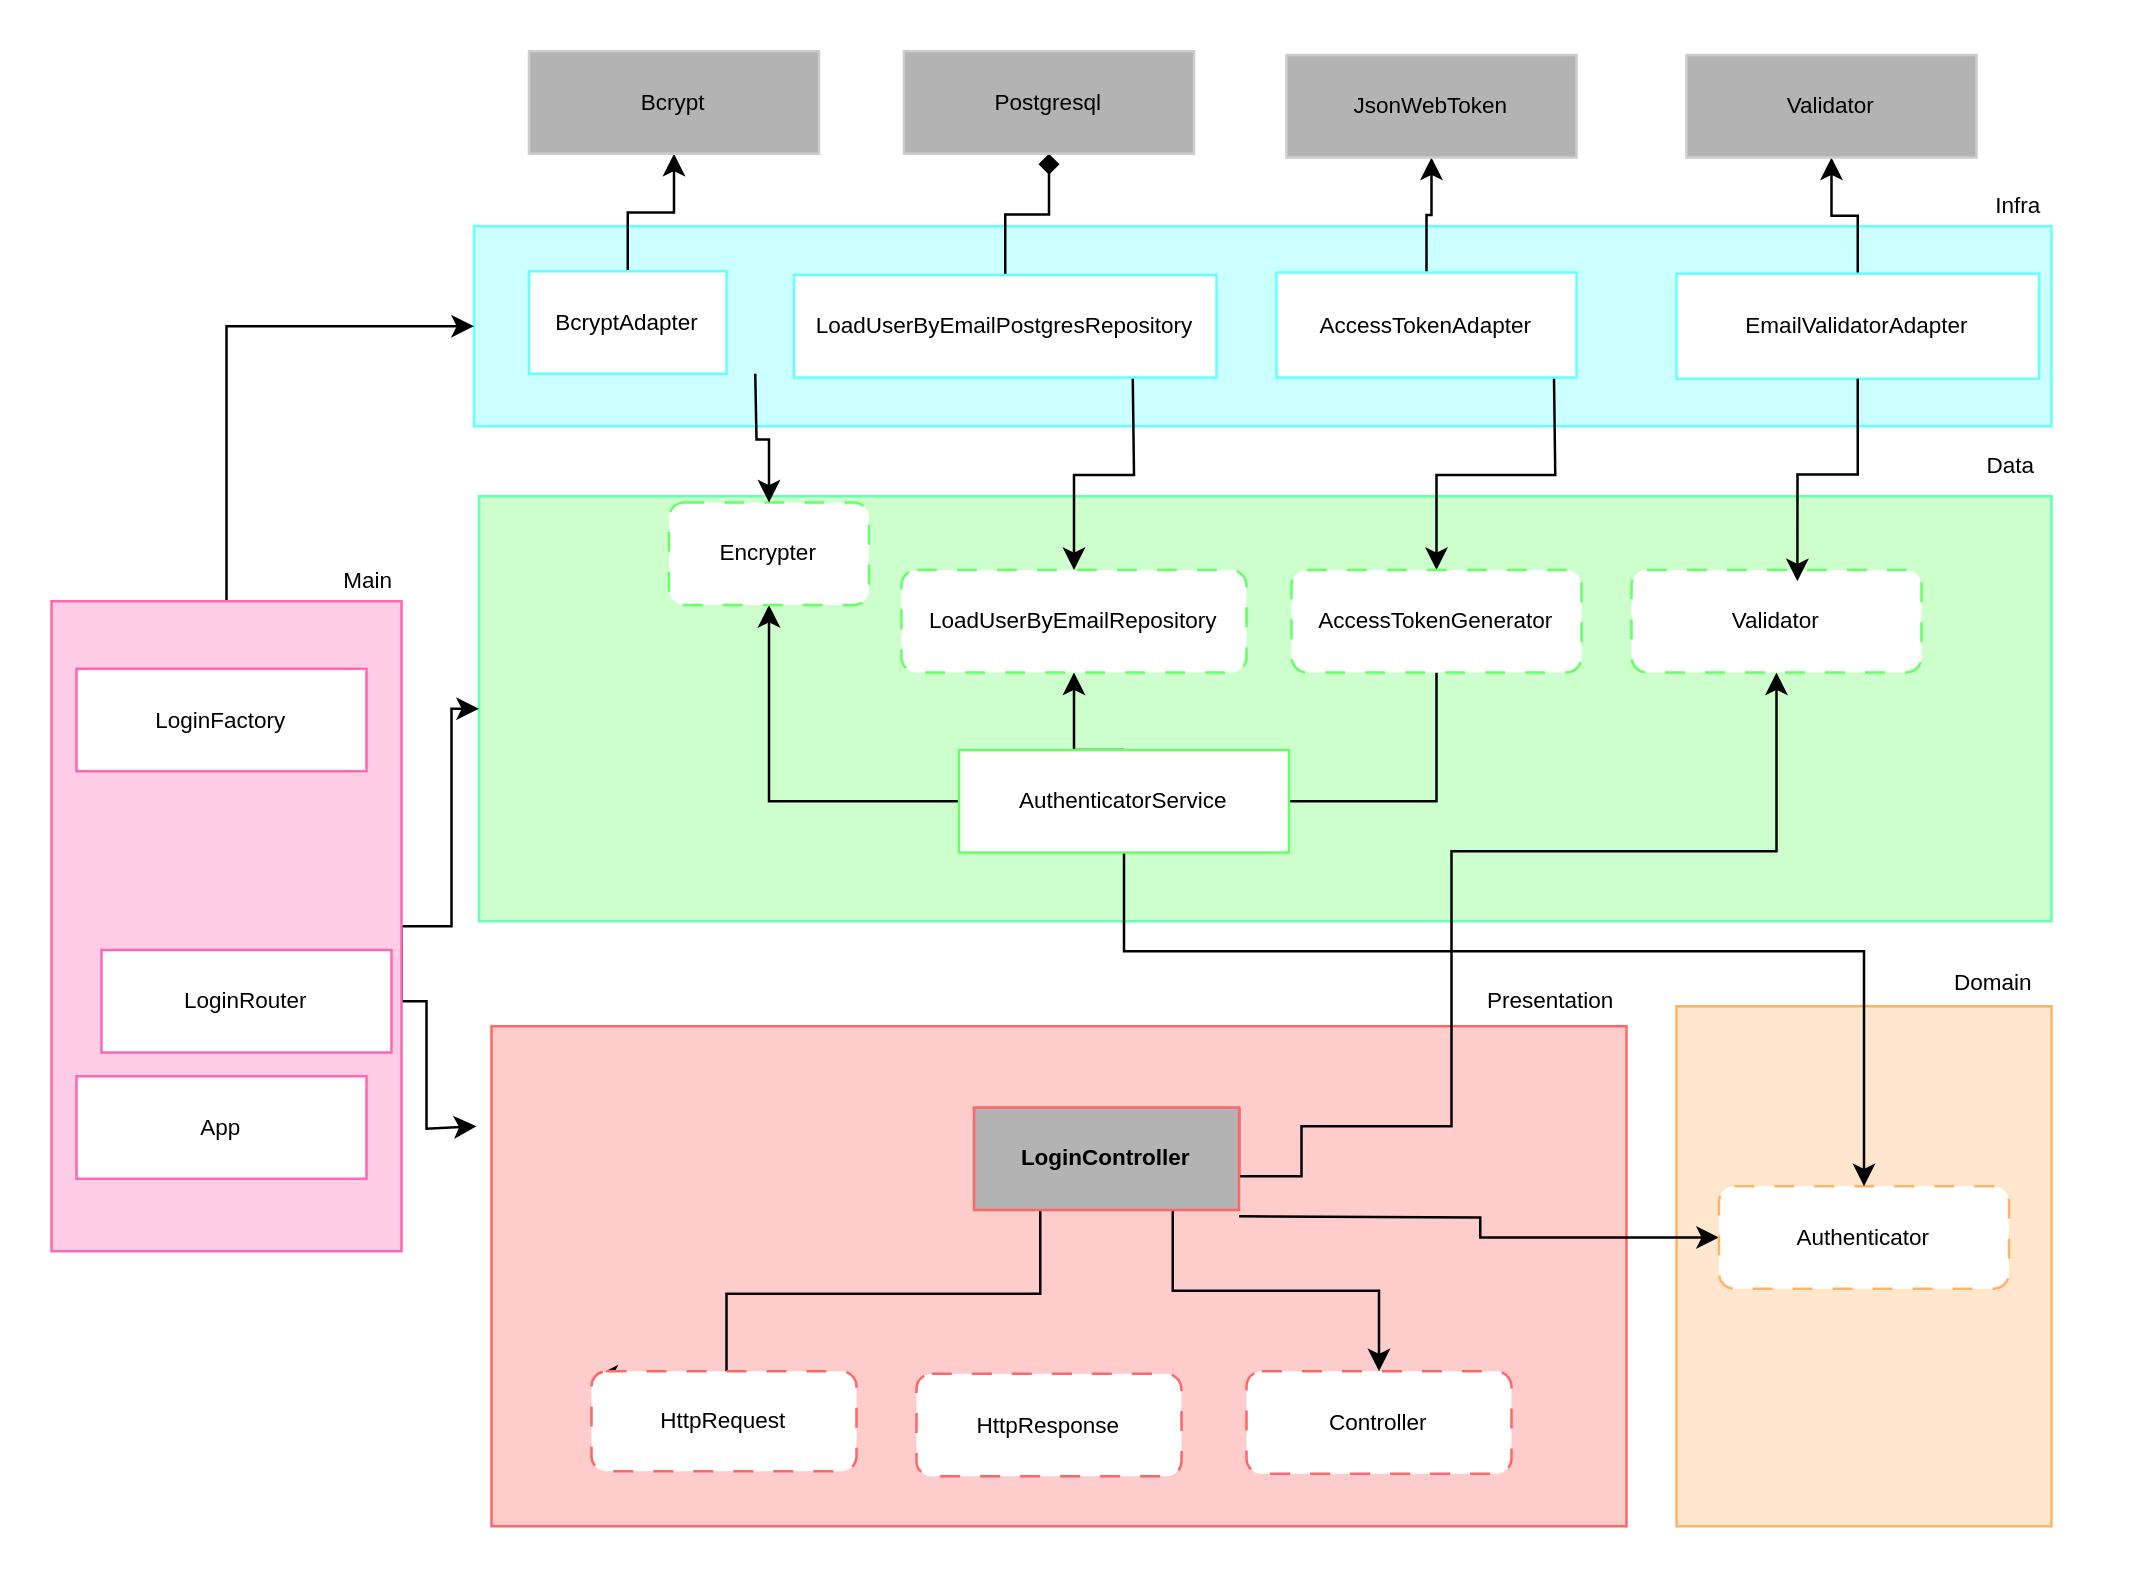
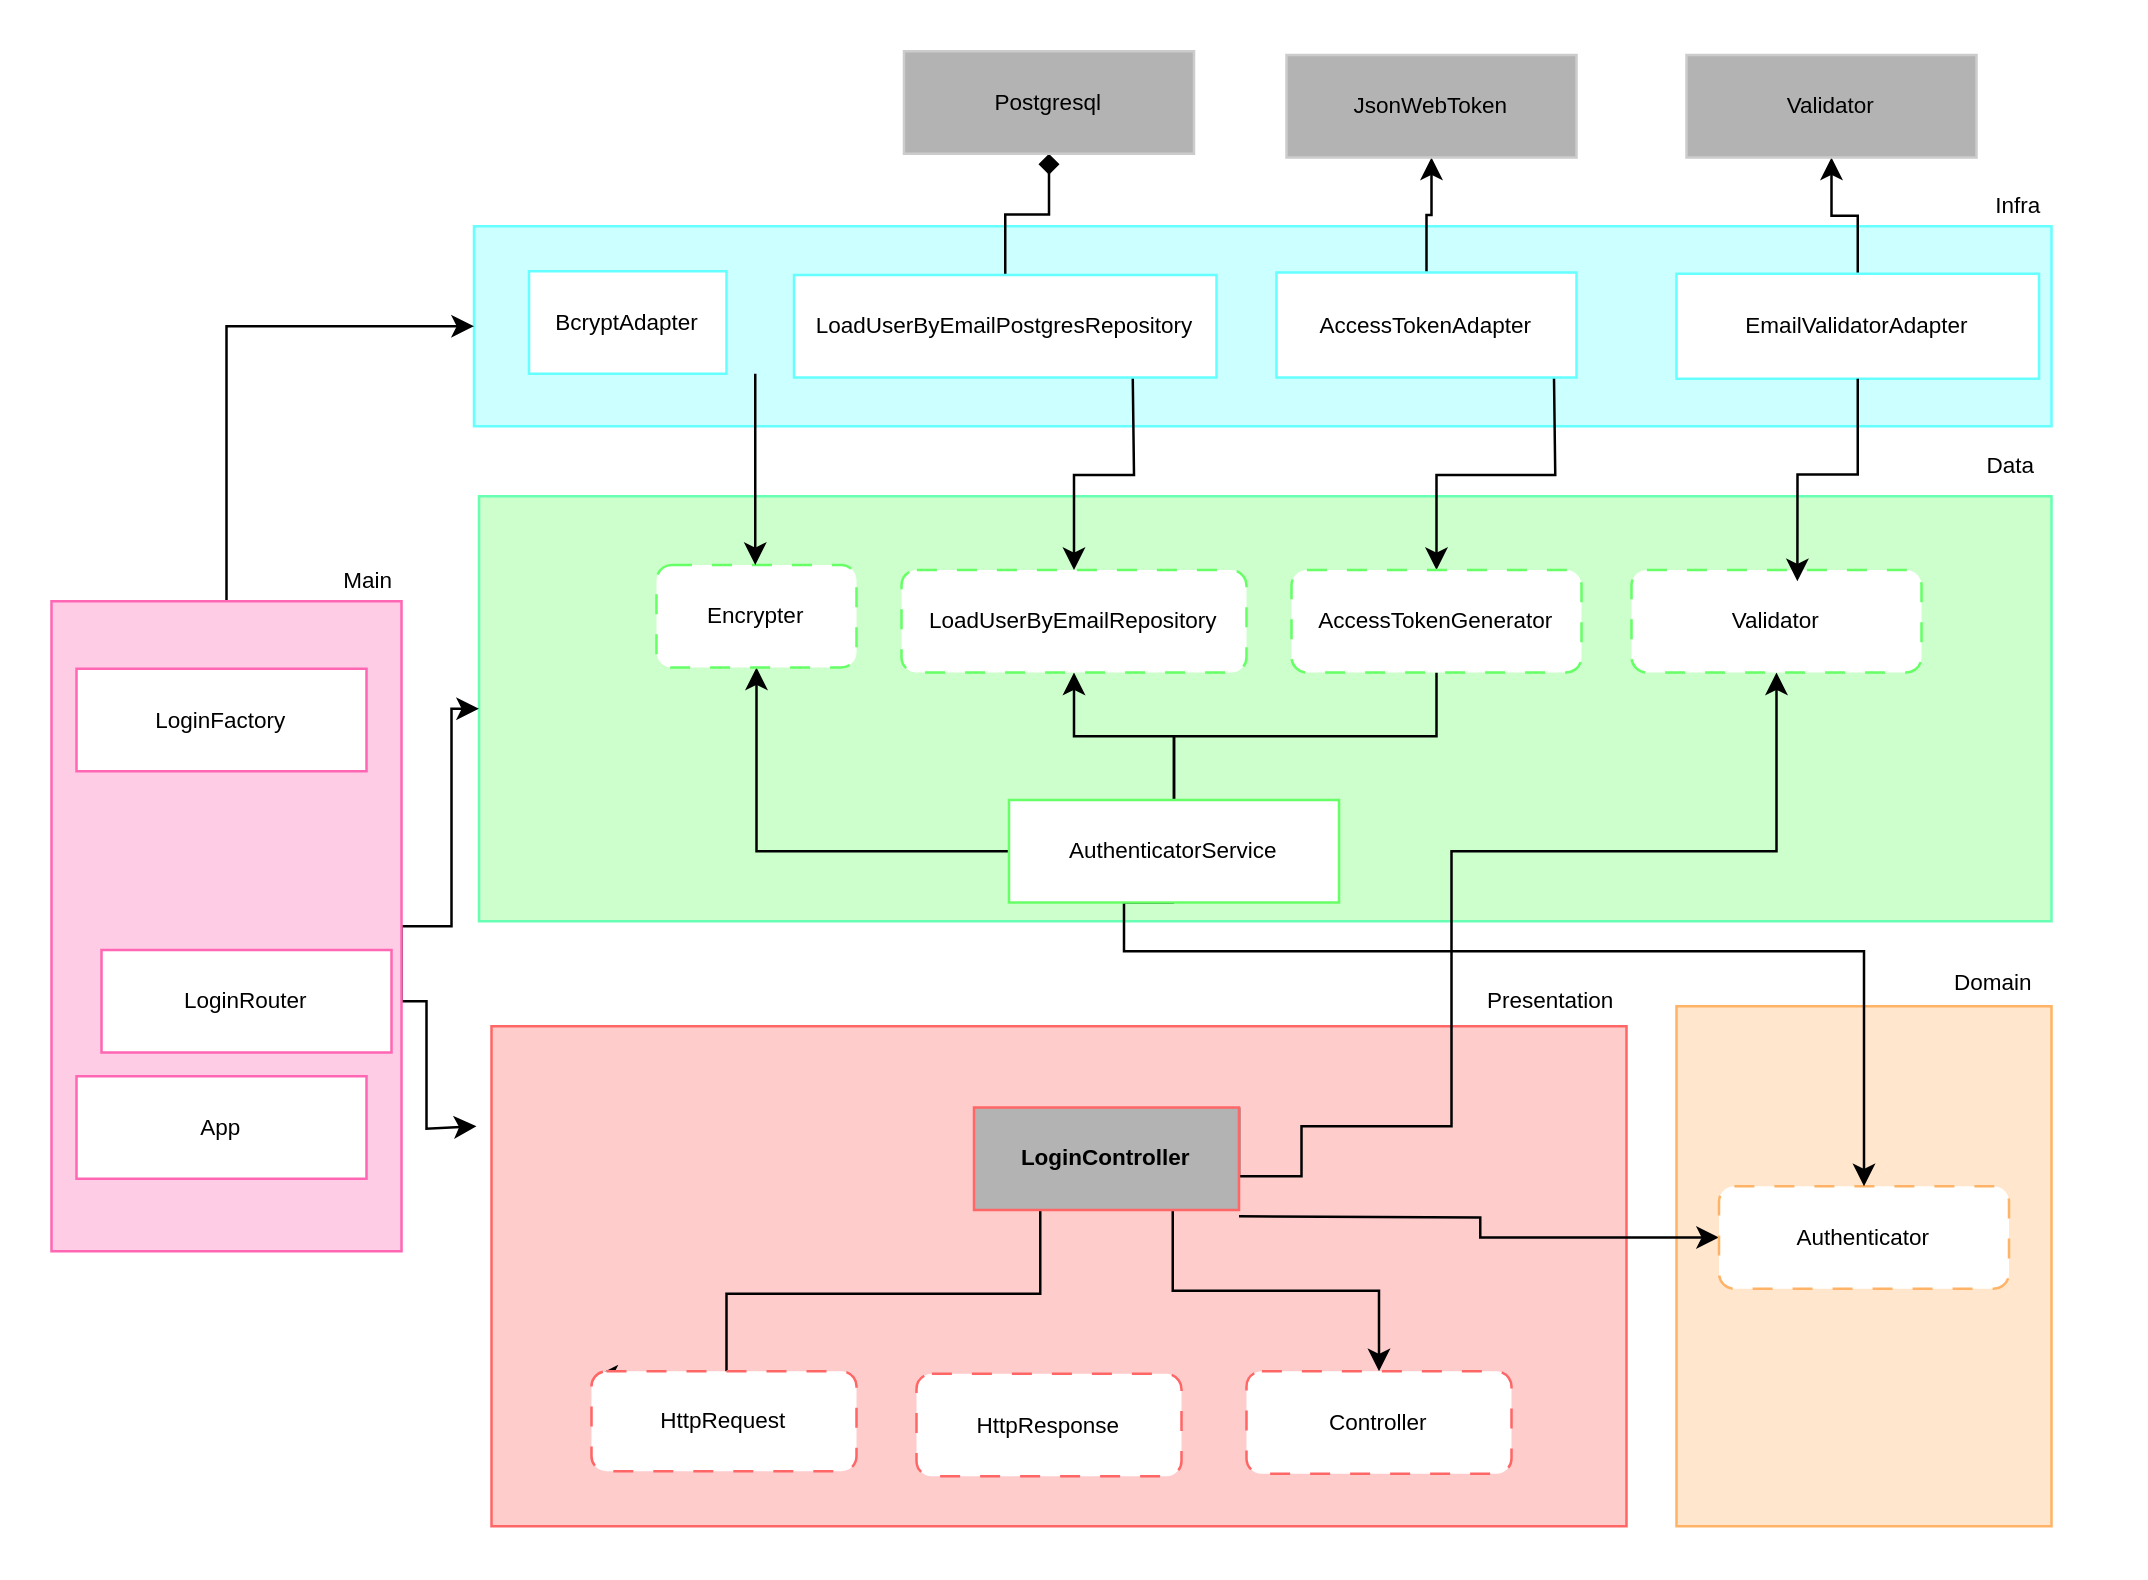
node "Bcrypt": removed
edge "BcryptAdapter" -> "Bcrypt": removed
node "Encrypter": moved (769, 554) -> (756, 616)
node "AuthenticatorService": moved (1124, 801) -> (1174, 851)
